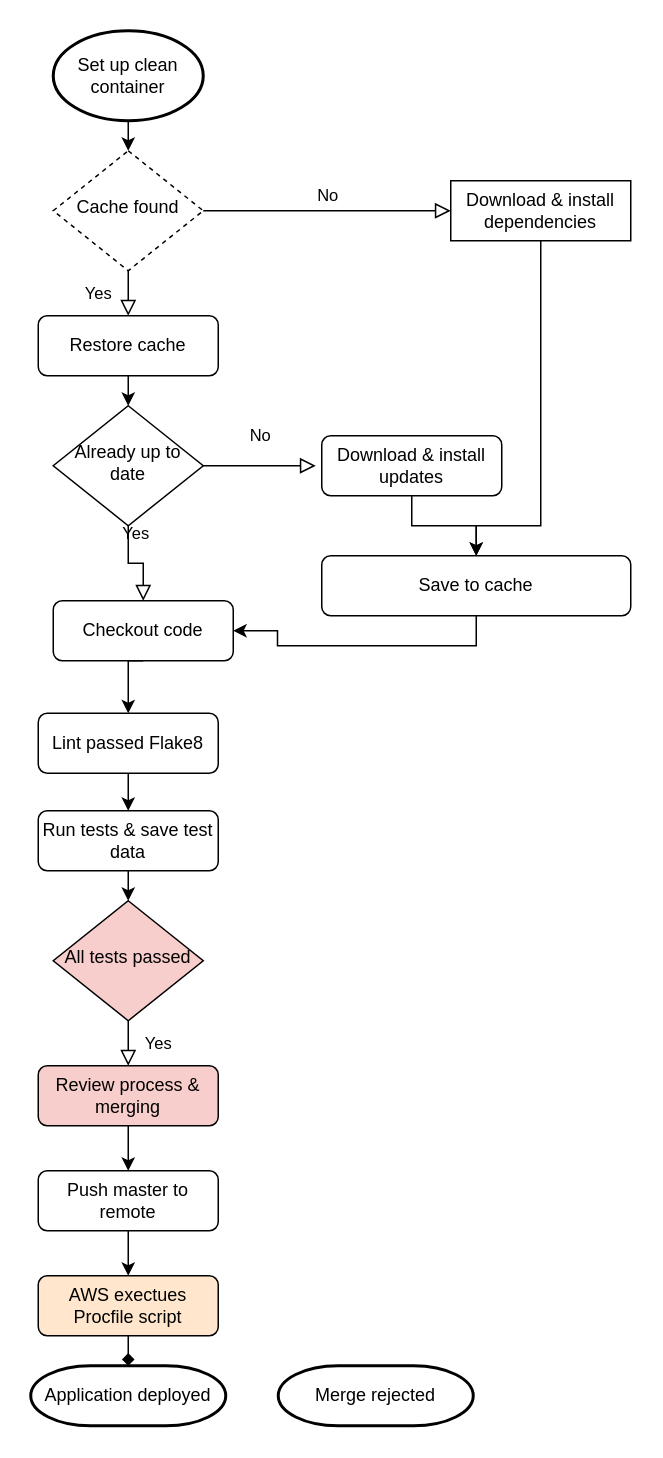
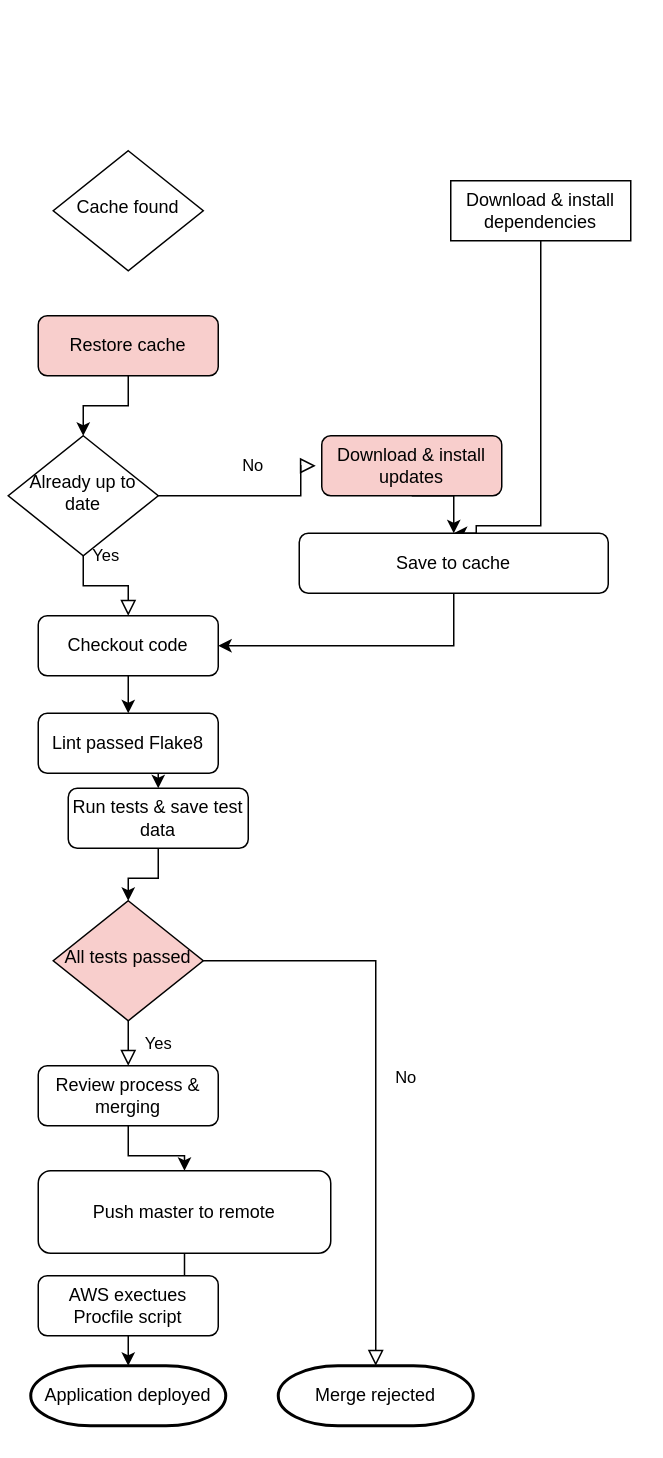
node "Set up clean container": removed
edge "Set up clean container" -> "Cache found": removed
node "Cache found": style dashed -> solid
edge "Cache found" -> "Download & install dependencies": removed, label "No"
edge "Cache found" -> "Restore cache": removed, label "Yes"
node "Restore cache": fillcolor #ffffff -> #f8cecc
node "Already up to date": moved (128, 466) -> (83, 496)
node "Download & install updates": fillcolor #ffffff -> #f8cecc
node "Save to cache": moved (476, 586) -> (454, 563)
node "Checkout code": moved (143, 631) -> (128, 646)
node "Run tests & save test data": moved (128, 841) -> (158, 818)
edge "All tests passed" -> "Merge rejected": added, label "No"
node "Review process & merging": fillcolor #f8cecc -> #ffffff
node "Push master to remote": size 180x60 -> 293x83
node "AWS exectues Procfile script": fillcolor #ffe6cc -> #ffffff
edge "AWS exectues Procfile script" -> "Application deployed": arrowhead diamond -> classic
